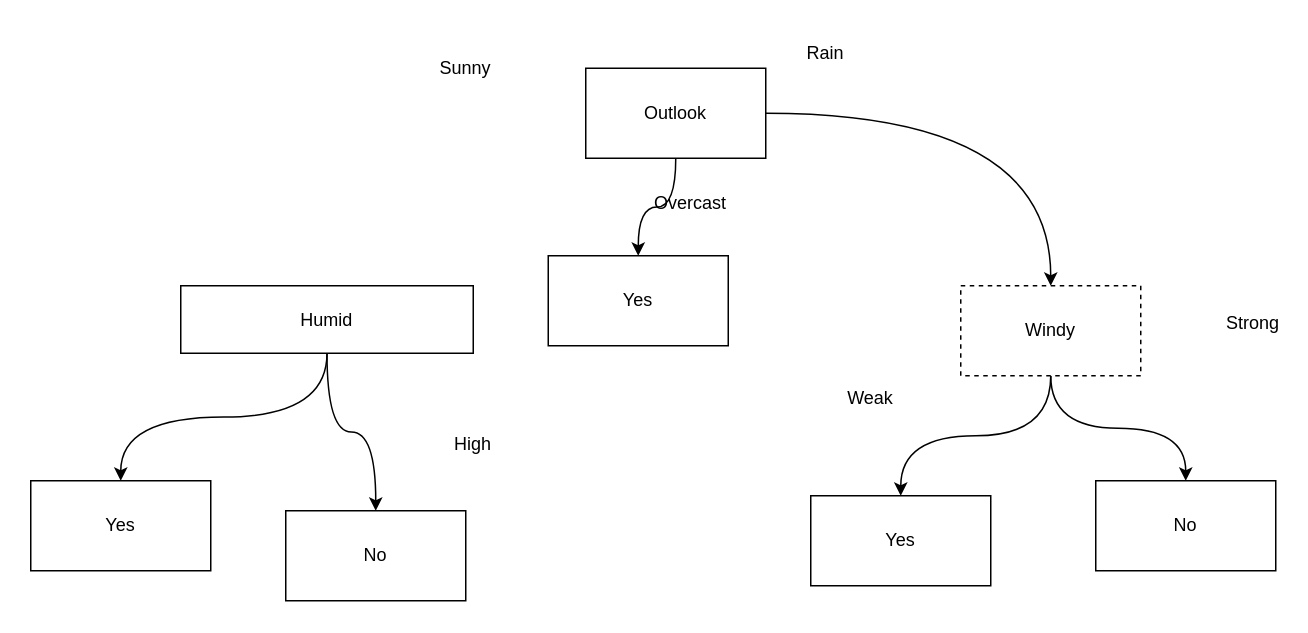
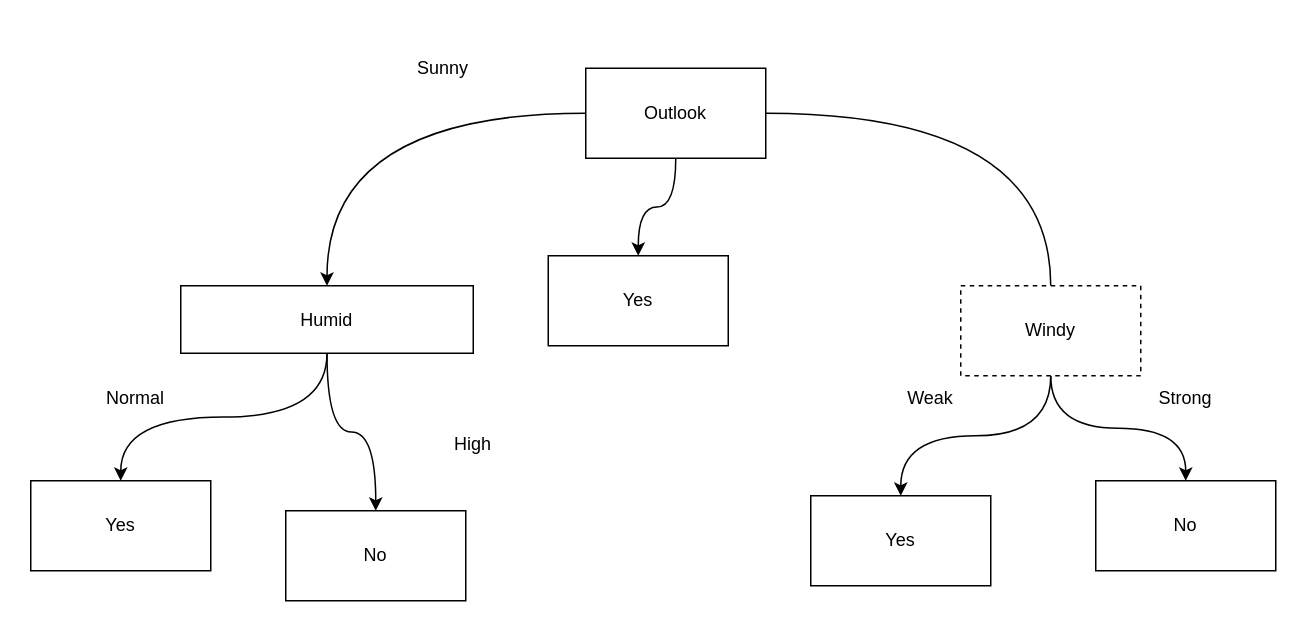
node "Rain": removed
node "Sunny": moved (466, 68) -> (443, 68)
edge "Outlook" -> "Humid": added
edge "Outlook" -> "Windy": arrowhead classic -> none
node "Overcast": removed
node "Strong": moved (1253, 323) -> (1186, 398)
node "Normal": added
node "Weak": moved (871, 398) -> (931, 398)
